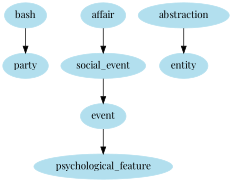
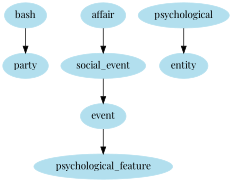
node "abstraction": label "abstraction" -> "psychological"
